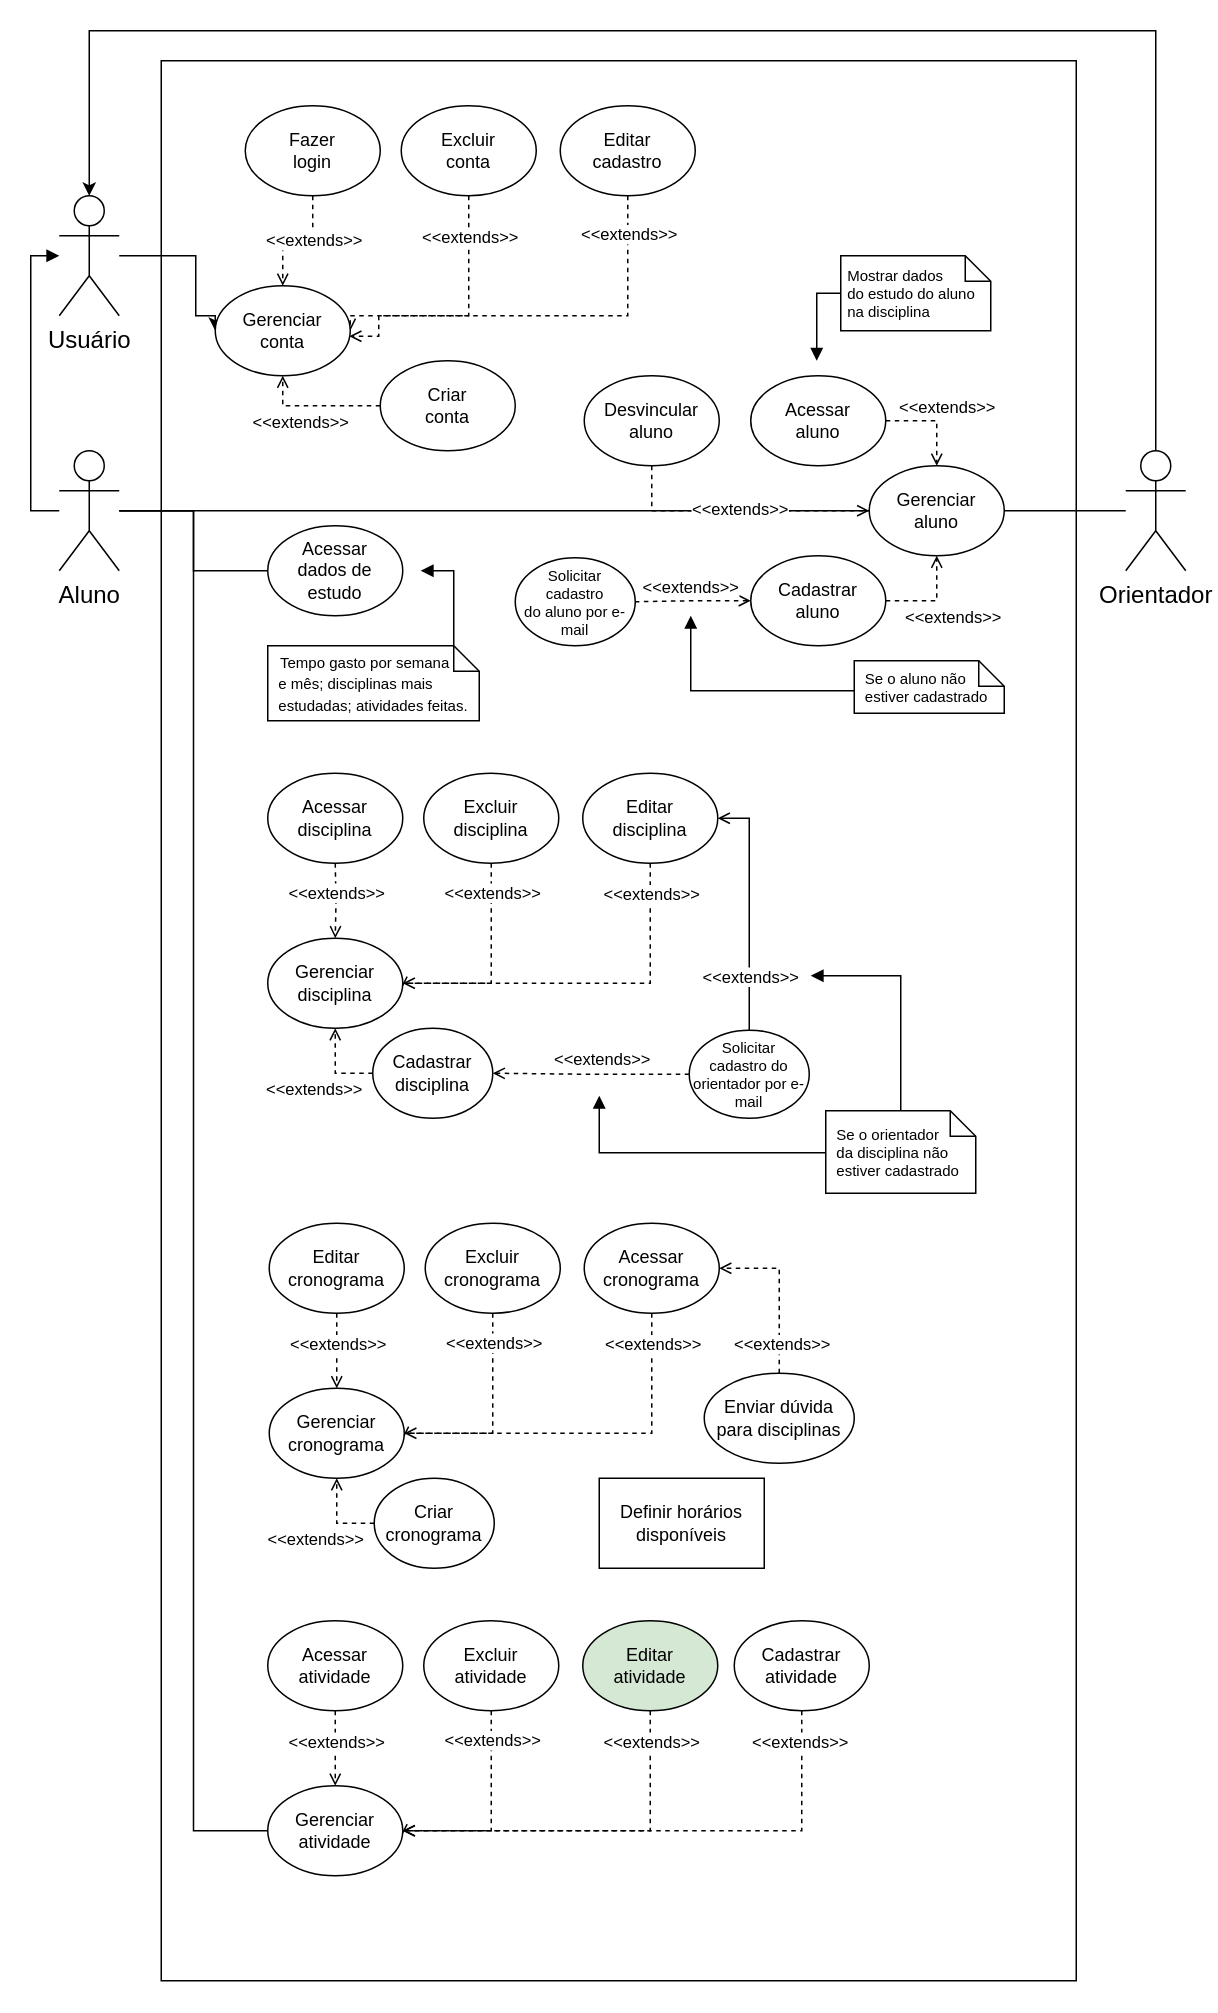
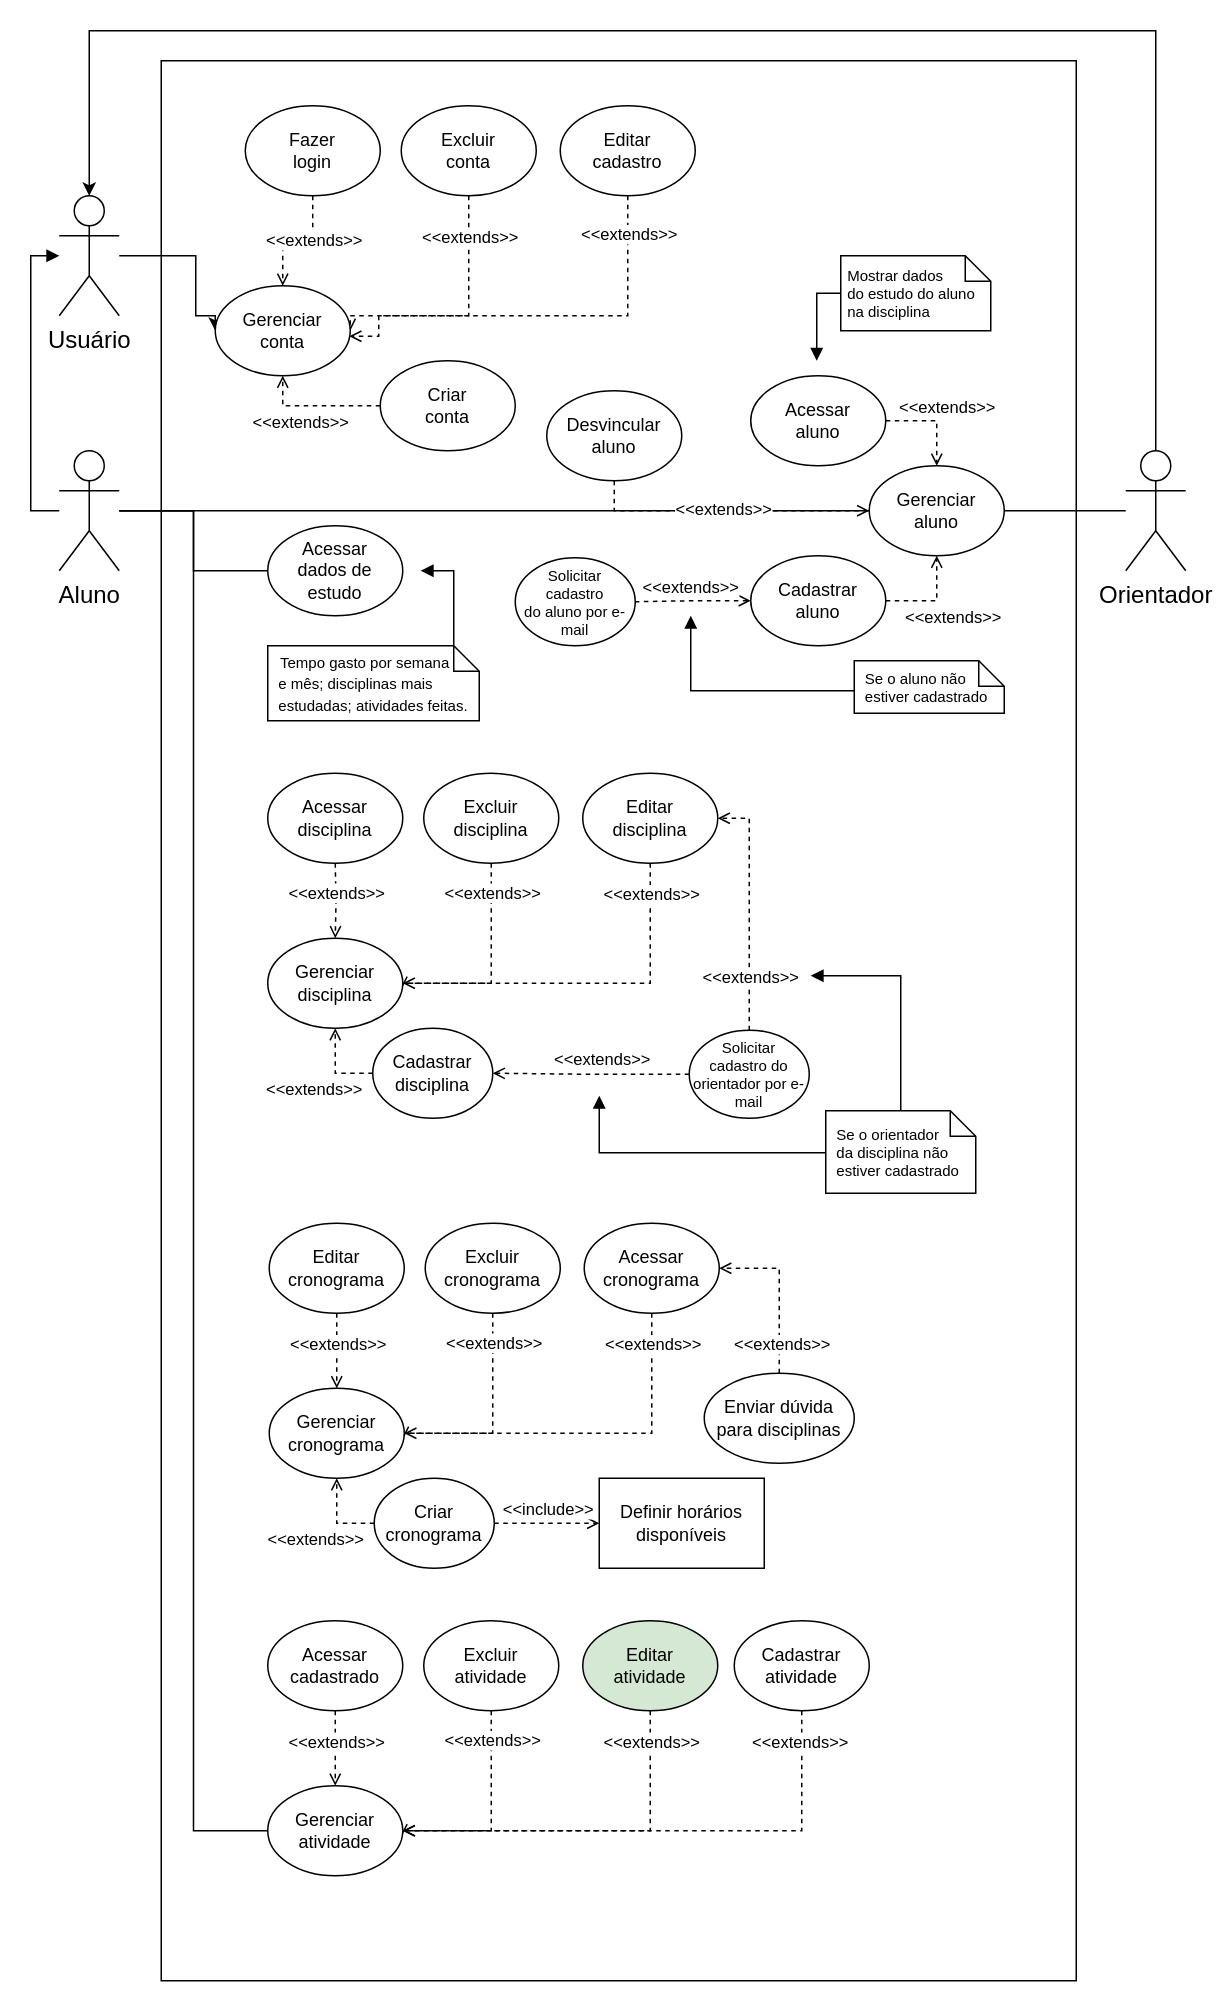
node "Desvincular aluno": moved (652, 421) -> (614, 436)
edge "Solicitar cadastro do orientador por e-mail" -> "Editar disciplina": style solid -> dashed
edge "Criar cronograma" -> "Definir horários disponíveis": added, label "<<include>>"
node "Acessar atividade": label "Acessar atividade" -> "Acessar cadastrado"
